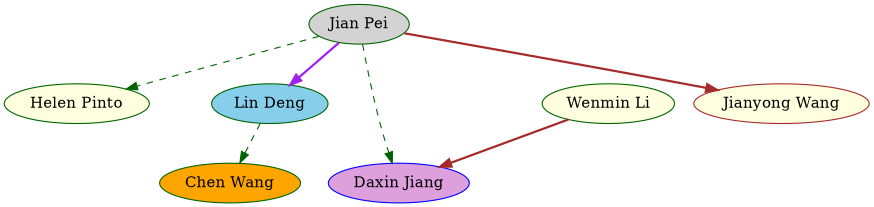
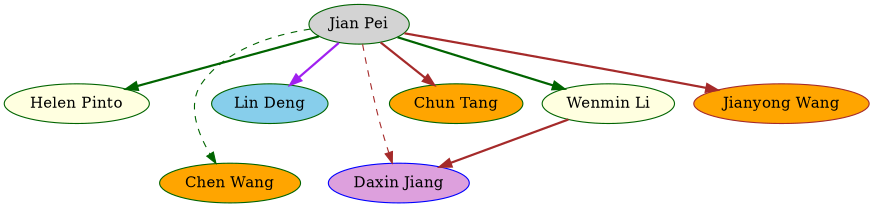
edge "Jian Pei" -> "Helen Pinto": style dashed -> bold
edge "Jian Pei" -> "Wenmin Li": added
edge "Jian Pei" -> "Daxin Jiang": color darkgreen -> brown
node "Chun Tang": added
node "Jianyong Wang": fillcolor lightyellow -> orange
edge "Lin Deng" -> "Chen Wang": now "Jian Pei" -> "Chen Wang"
